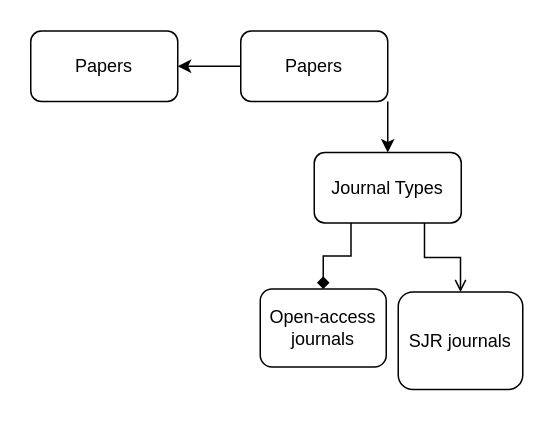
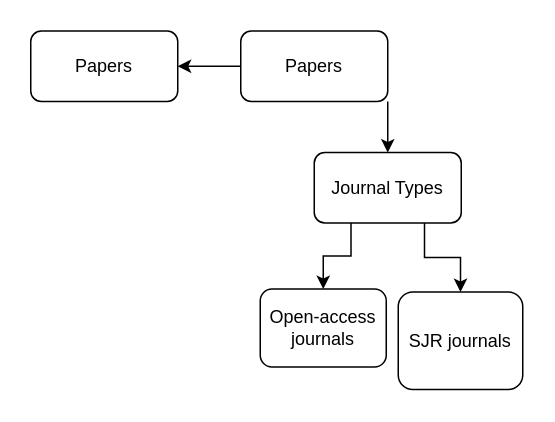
edge "Journal Types" -> "Open-access journals": arrowhead diamond -> classic
edge "Journal Types" -> "SJR journals": arrowhead open -> classic
